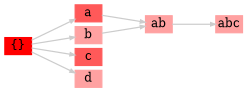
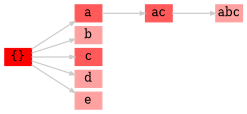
node "ac": added
node "ab": removed
node "e": added
